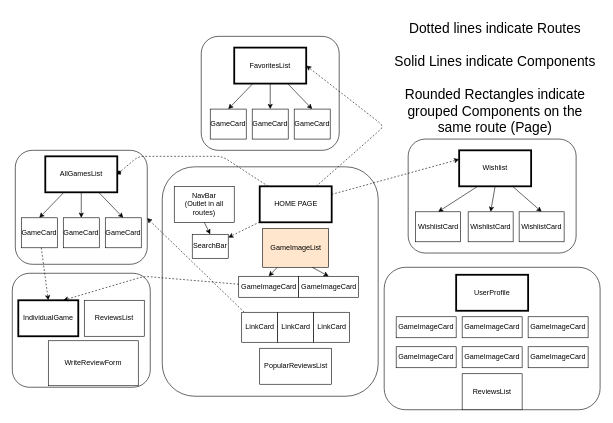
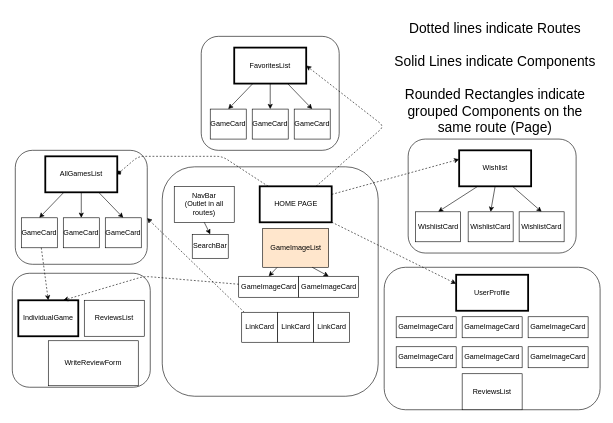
edge "HOME PAGE" -> "SearchBar": now "HOME PAGE" -> "UserProfile"
node "PopularReviewsList": removed
